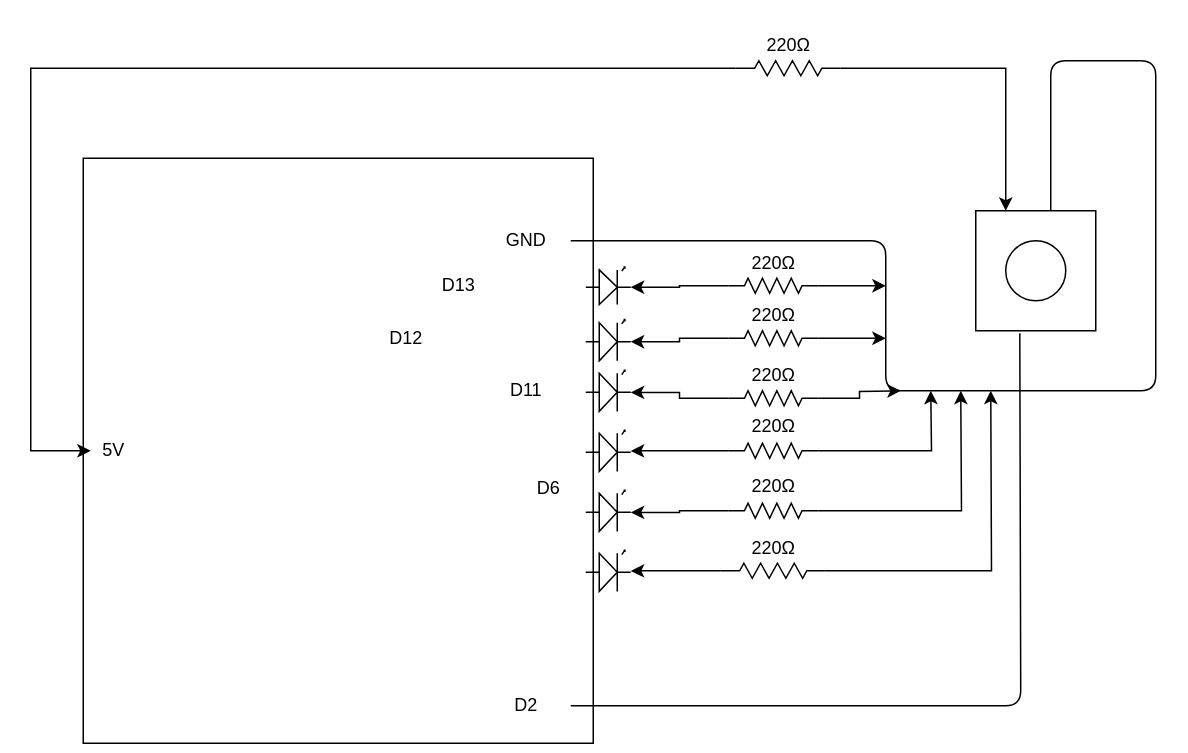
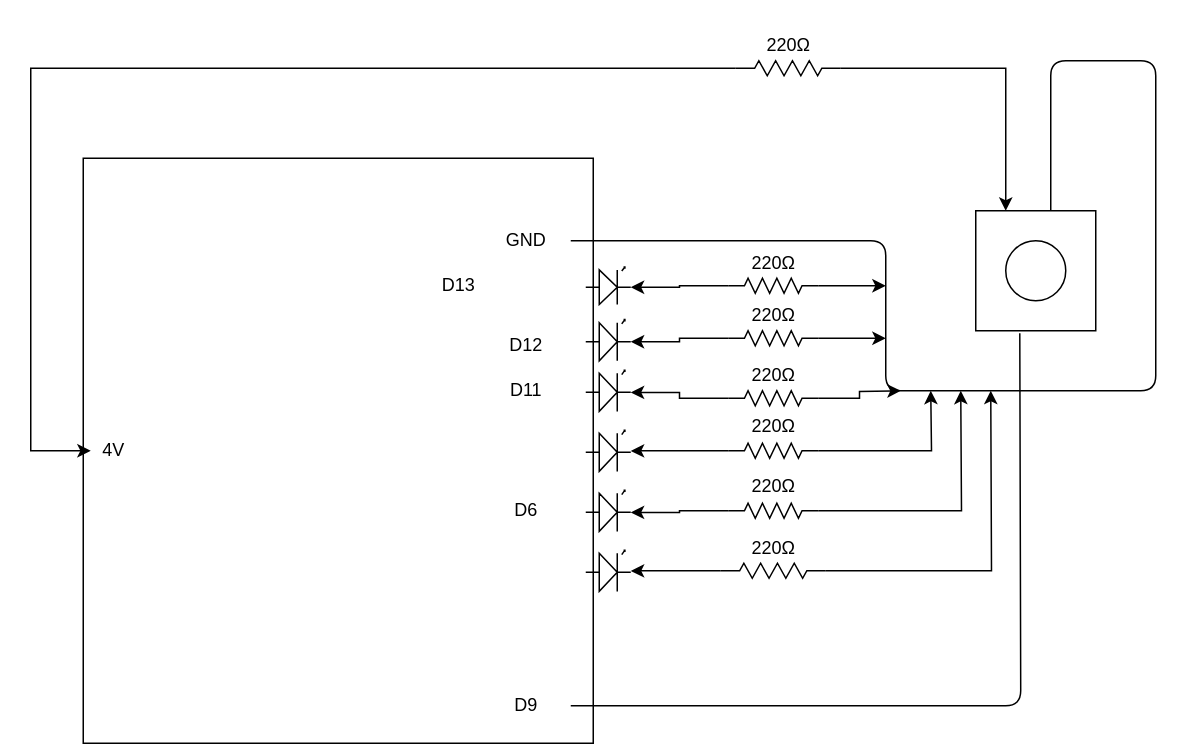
node "D12": moved (406, 338) -> (526, 346)
node "5V": label "5V" -> "4V"
node "D6": moved (548, 488) -> (526, 511)
node "D2": label "D2" -> "D9"
